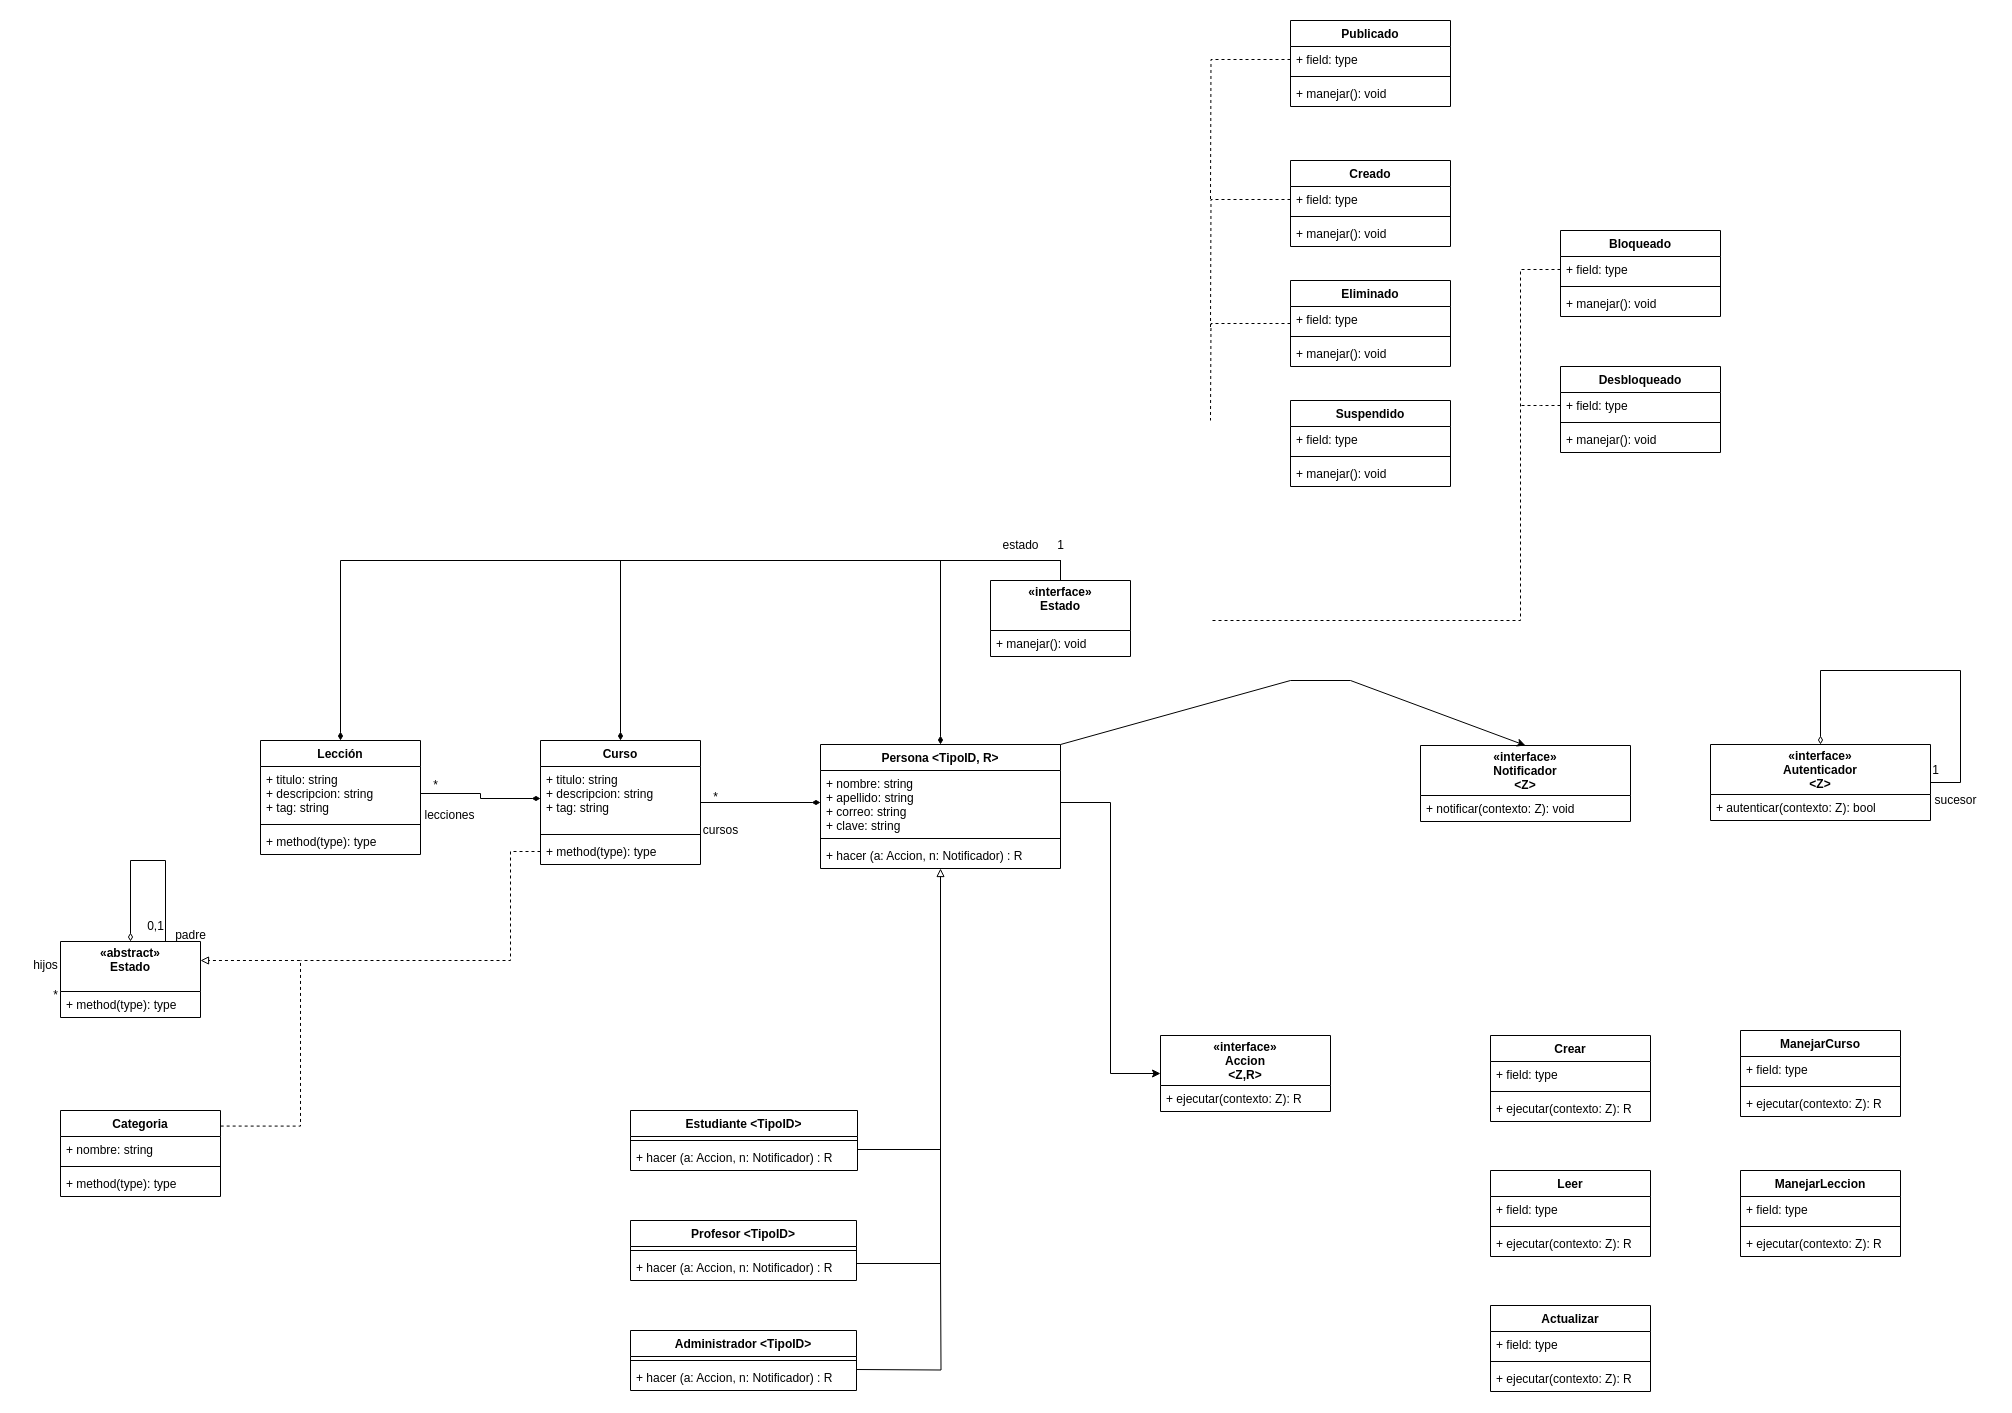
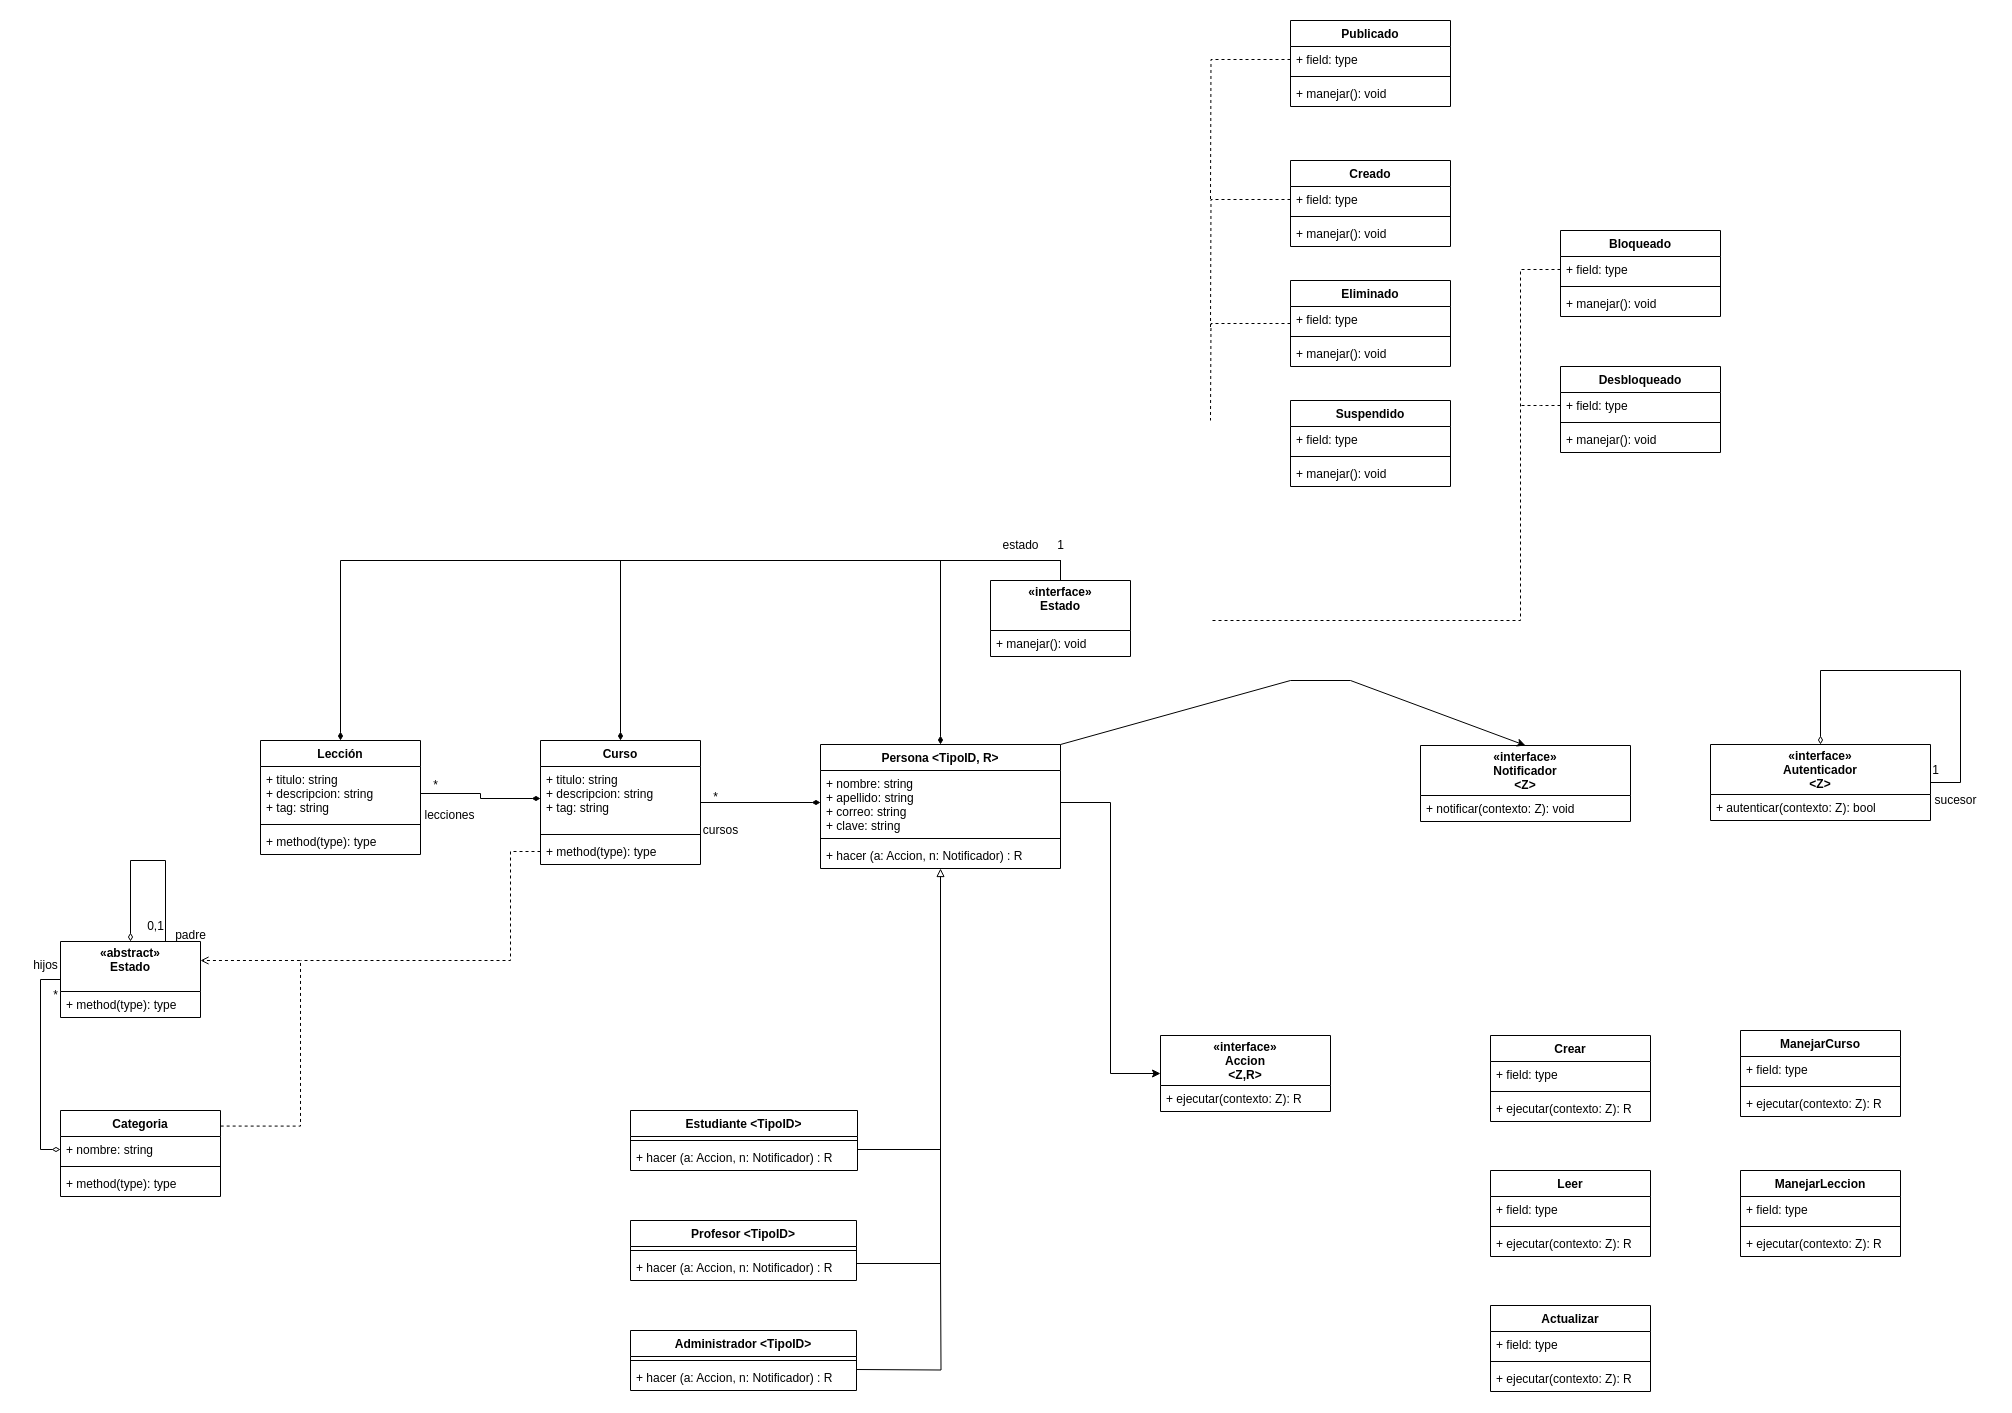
edge "Categoria" -> "«abstract» Estado": arrowhead block -> open
edge "«abstract» Estado" -> "+ nombre: string": added
